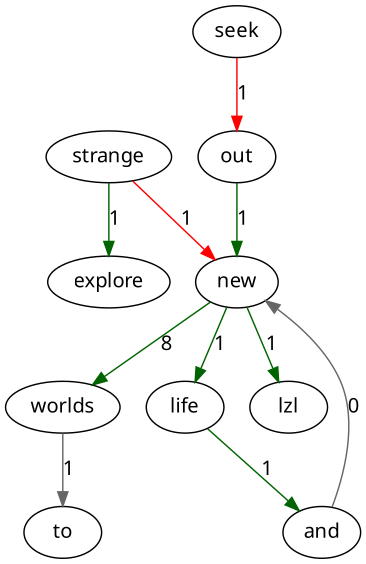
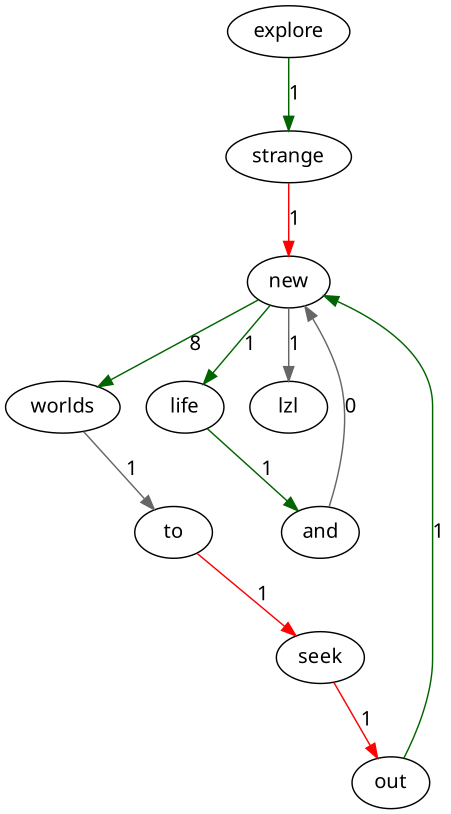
edge "strange" -> "explore": reversed
edge "new" -> "lzl": color darkgreen -> gray40
edge "to" -> "seek": added, label "1"
